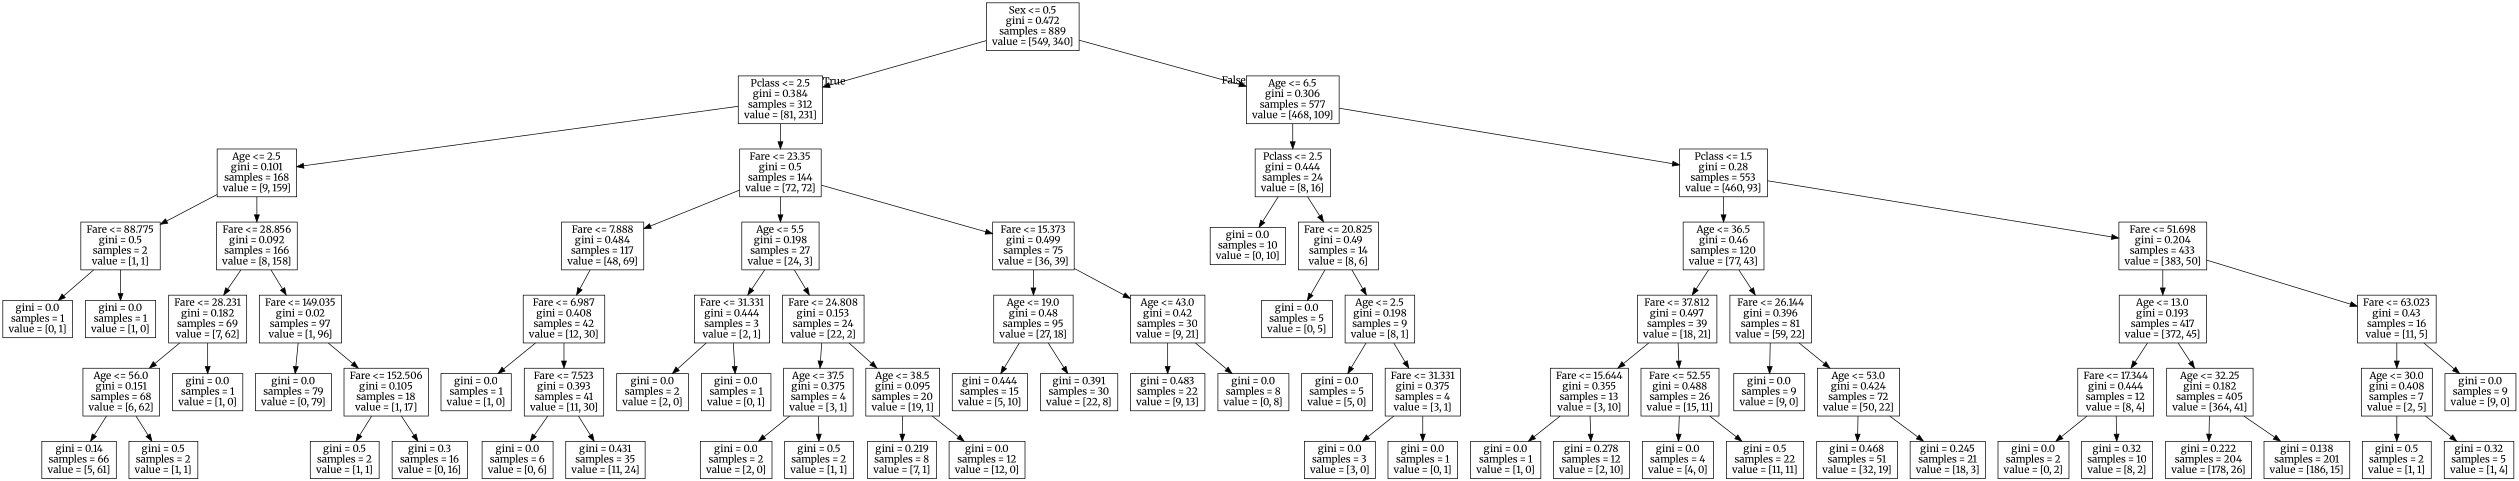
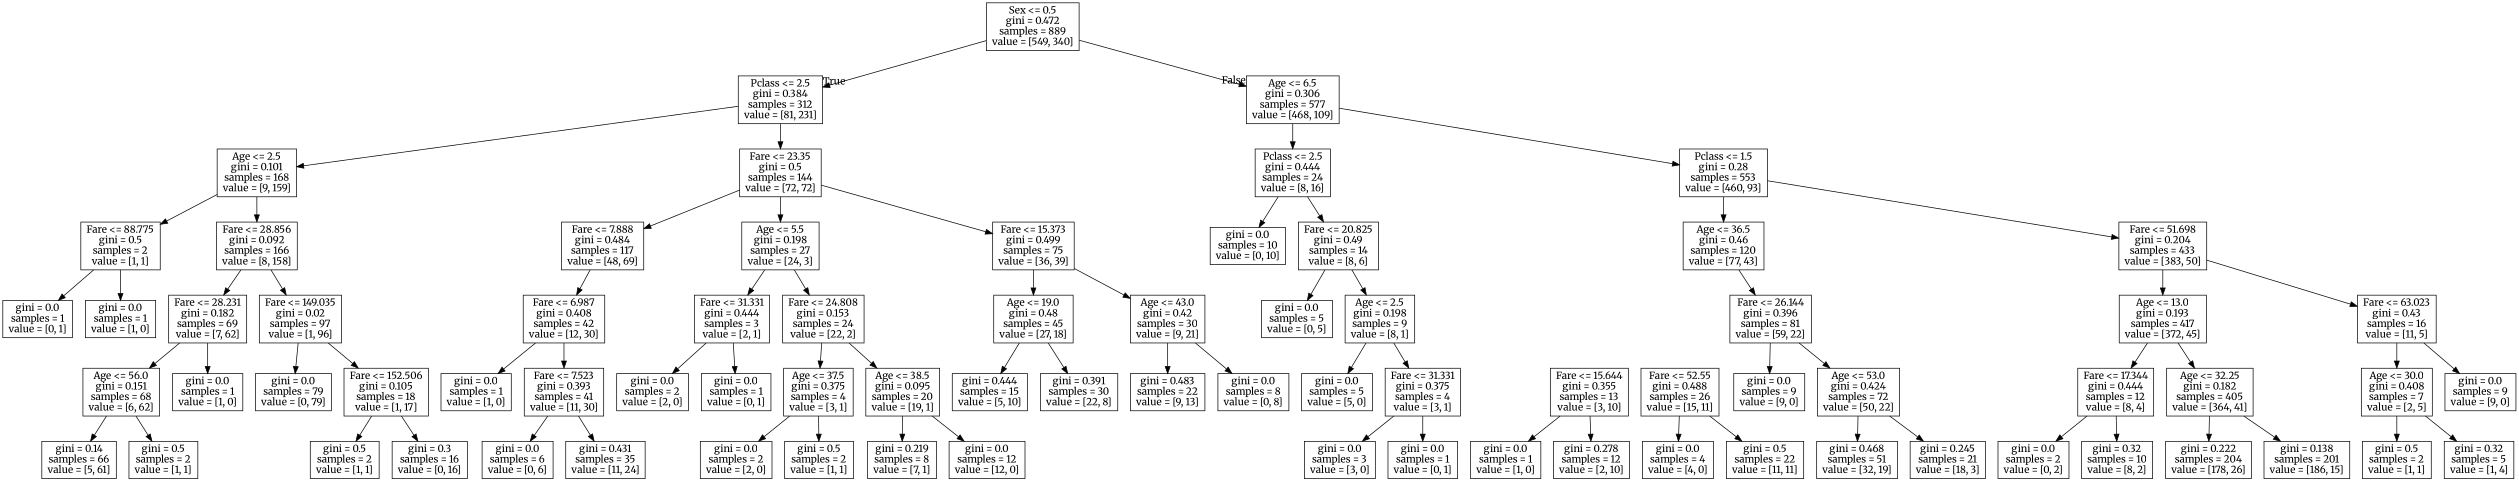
node "Age <= 19.0 gini = 0.48 samples = 95 value = [27, 18]": label "Age <= 19.0 gini = 0.48 samples = 95 value = [27, 18]" -> "Age <= 19.0 gini = 0.48 samples = 45 value = [27, 18]"
node "Fare <= 37.812 gini = 0.497 samples = 39 value = [18, 21]": removed
